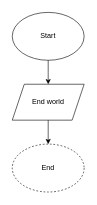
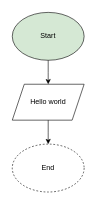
node "Start": fillcolor #ffffff -> #d5e8d4
node "End world": label "End world" -> "Hello world"
